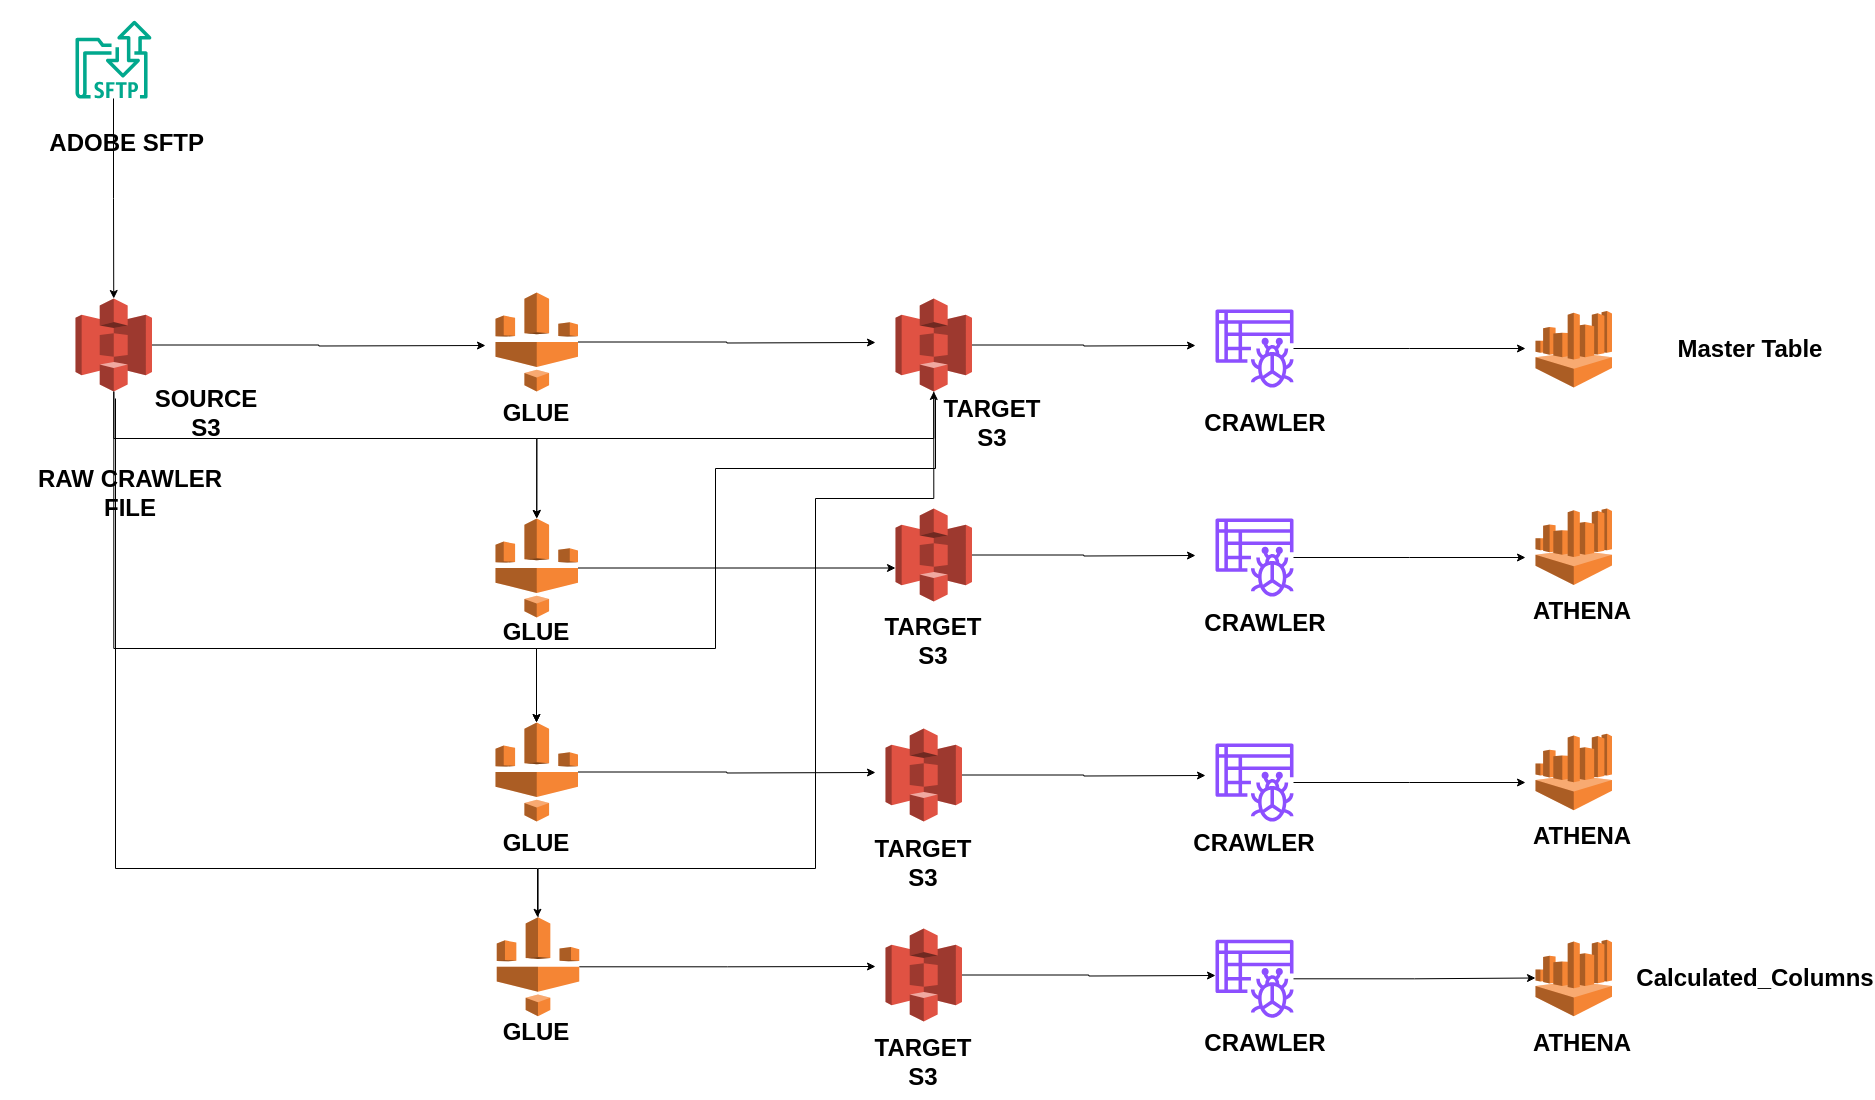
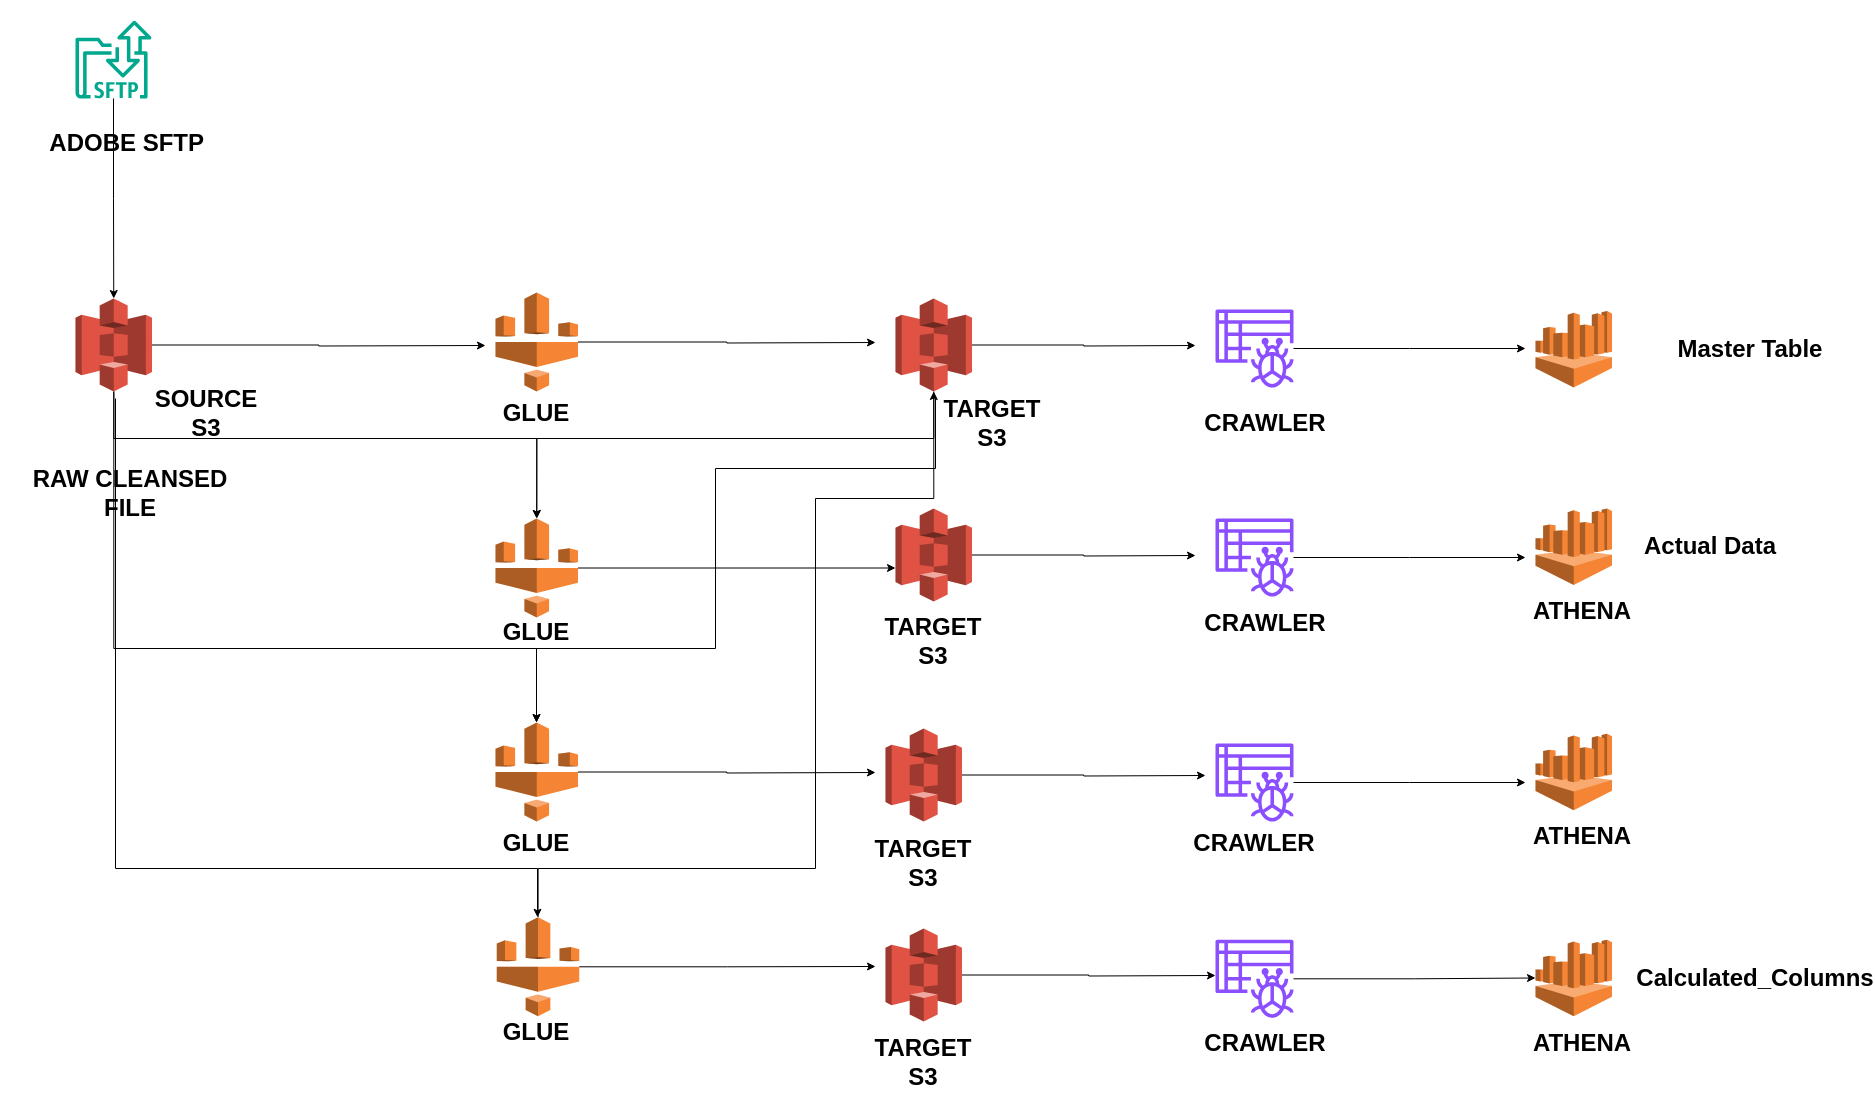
node "RAW CRAWLER FILE": label "RAW CRAWLER FILE" -> "RAW CLEANSED FILE"
node "Actual Data": added
